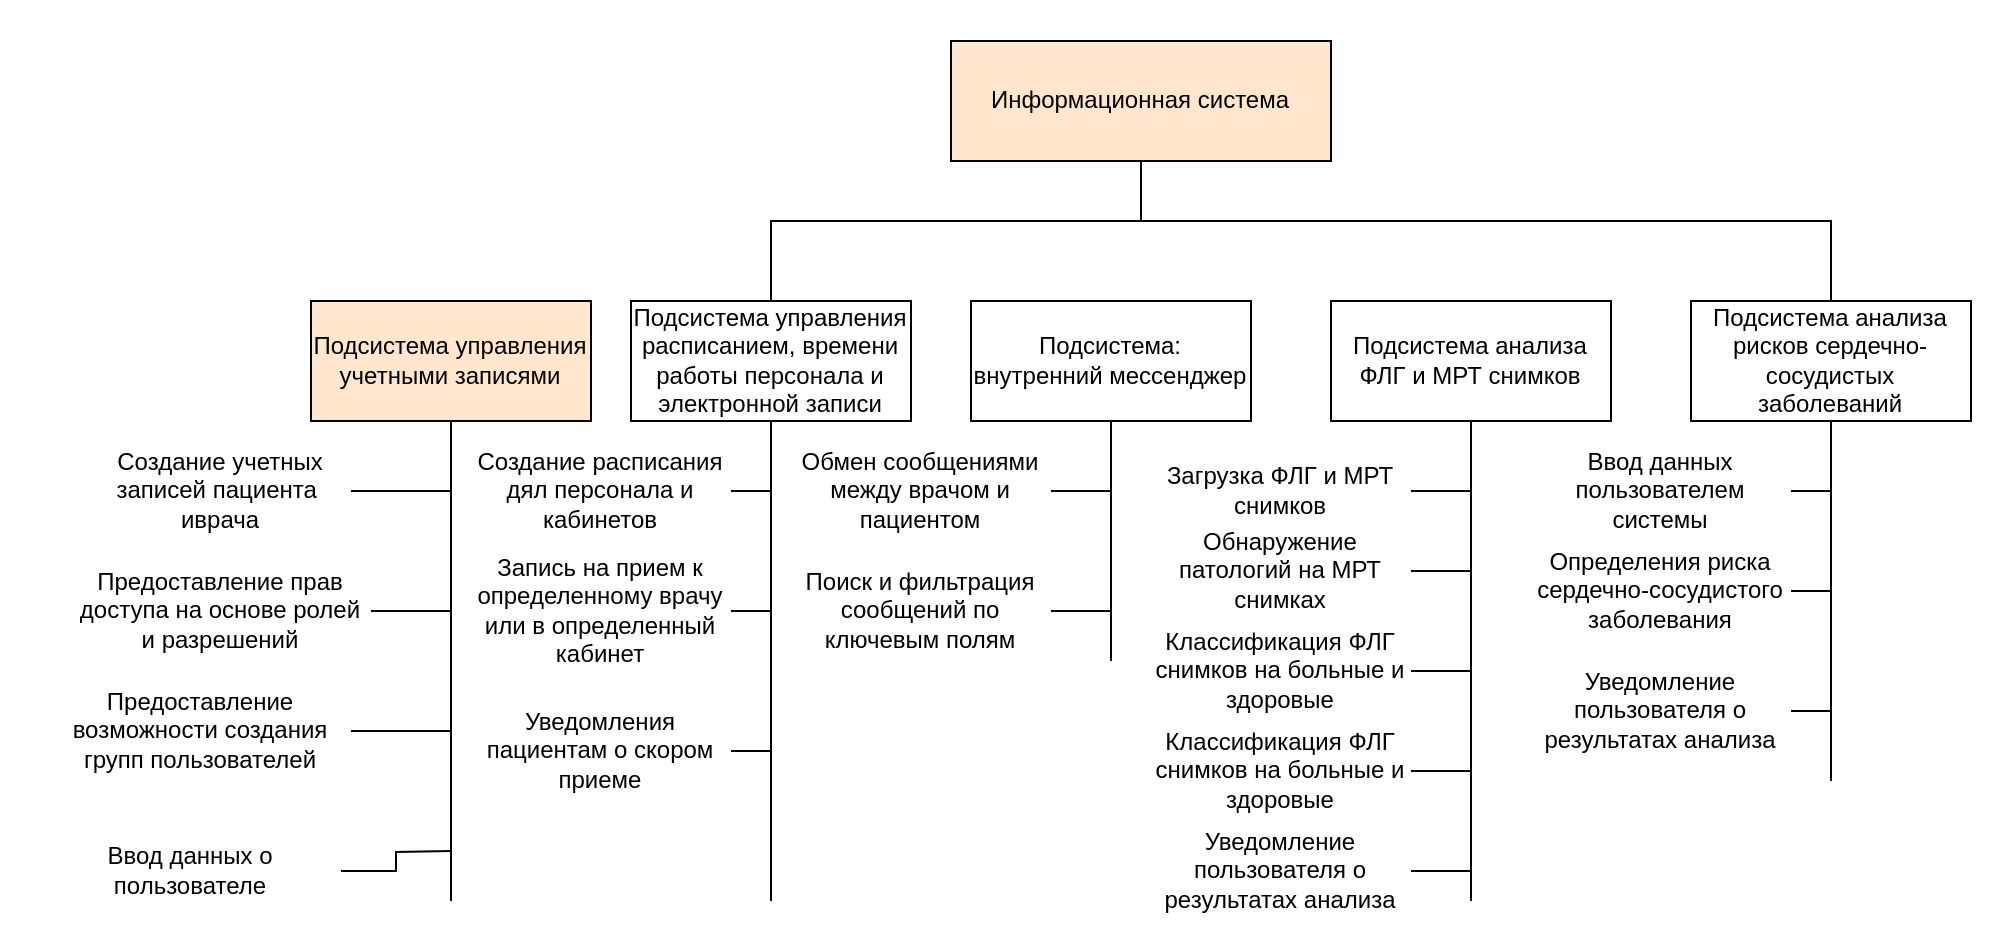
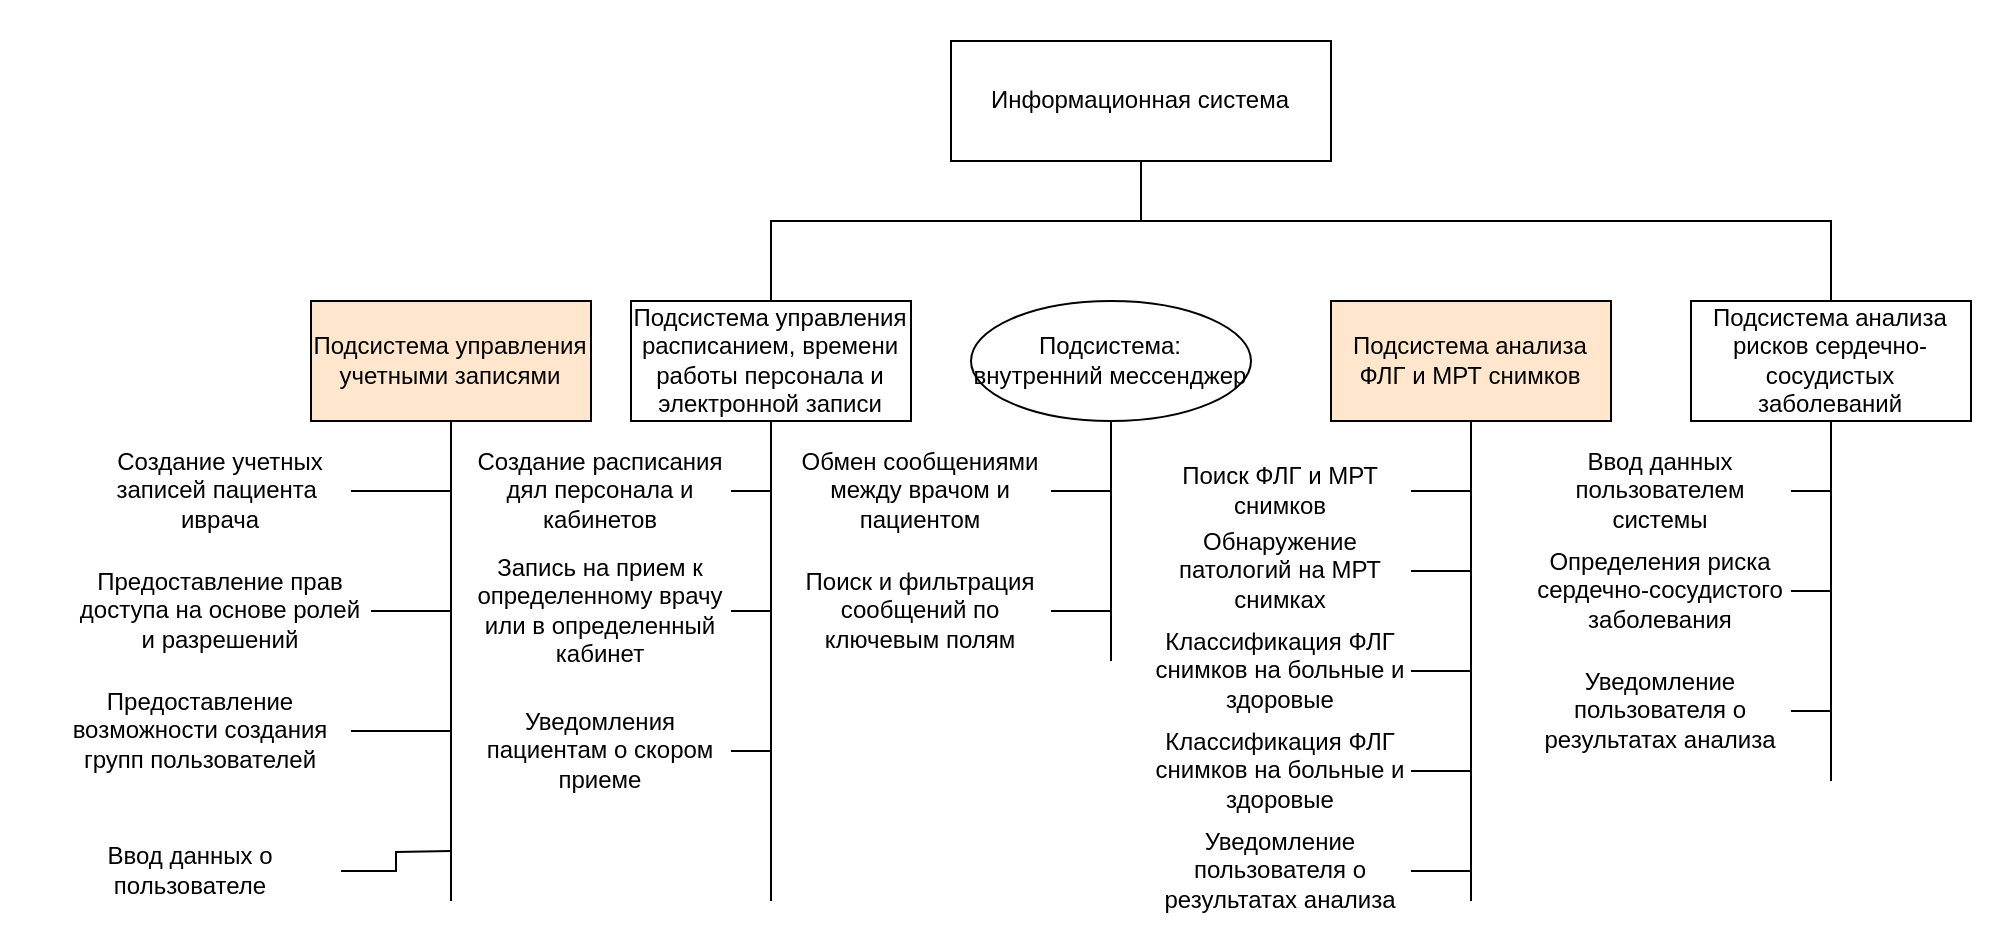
node "Информационная система": fillcolor #ffe6cc -> #ffffff
node "Подсистема: внутренний мессенджер": shape rectangle -> ellipse
node "Подсистема анализа ФЛГ и МРТ снимков": fillcolor #ffffff -> #ffe6cc
node "Загрузка ФЛГ и МРТ снимков": label "Загрузка ФЛГ и МРТ снимков" -> "Поиск ФЛГ и МРТ снимков"
